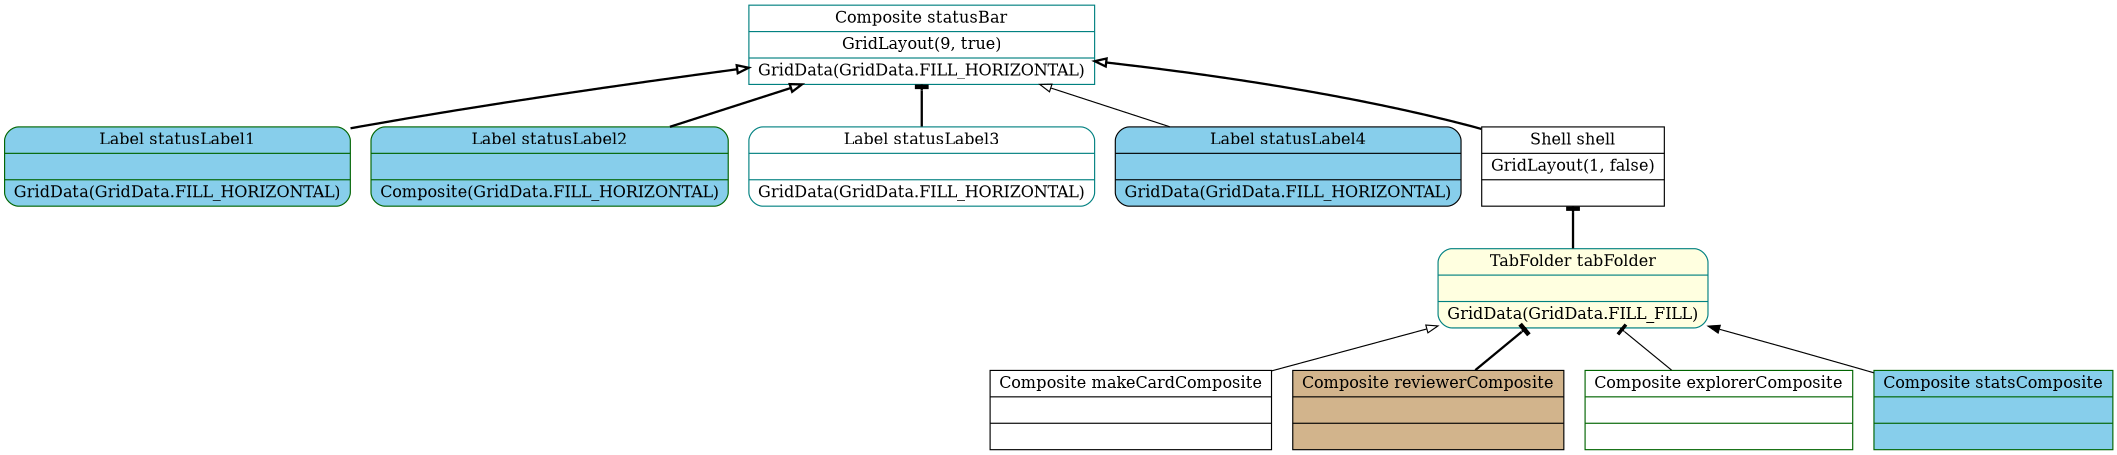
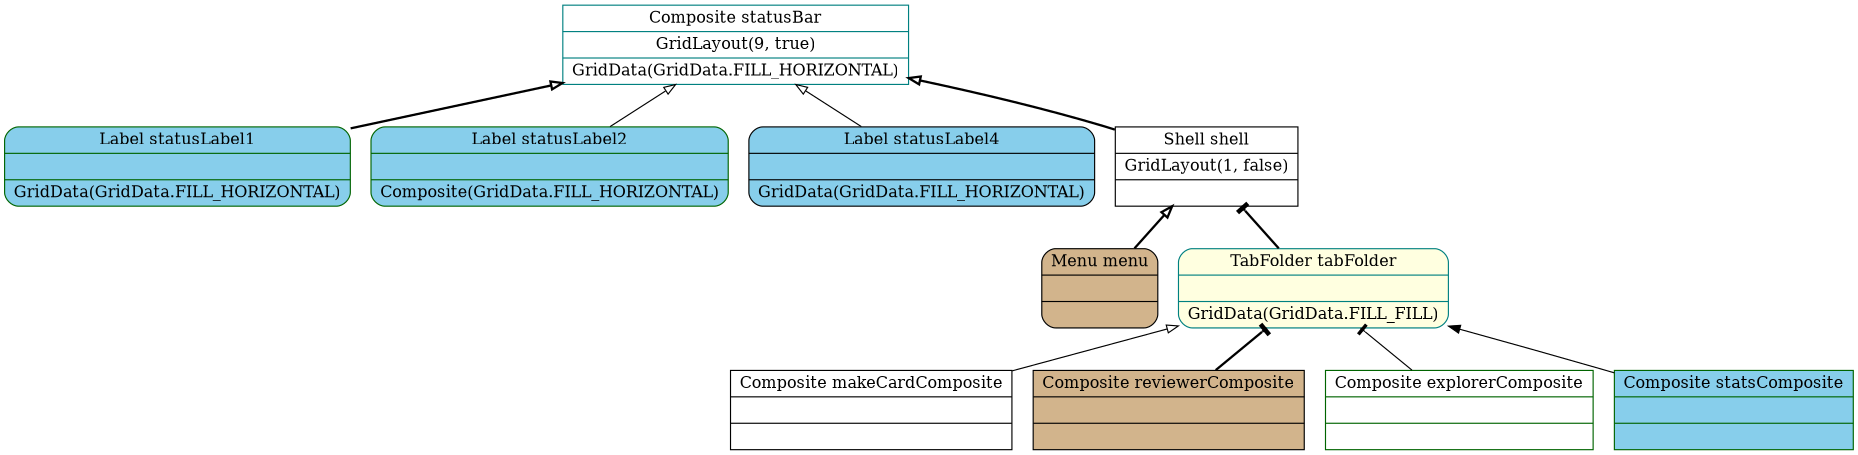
edge "Label statusLabel2" -> "Composite statusBar": style bold -> solid
node "Label statusLabel3": removed
node "Menu menu": added
